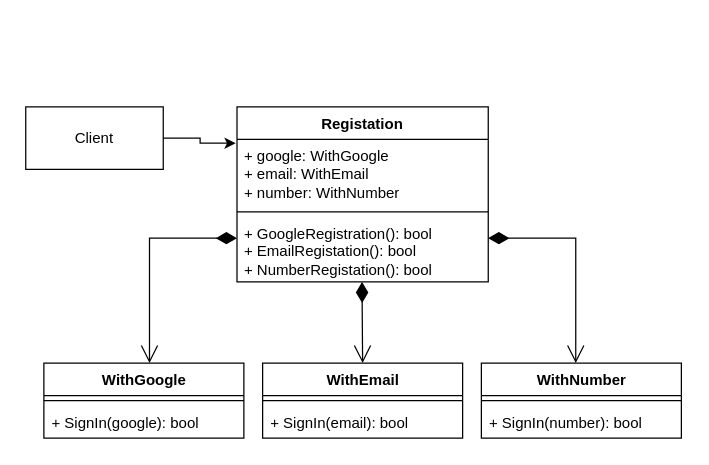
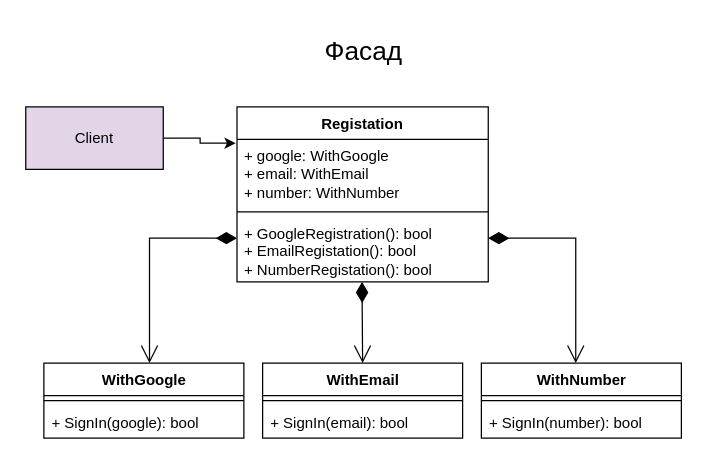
node "Фасад": added
node "Client": fillcolor #ffffff -> #e1d5e7
